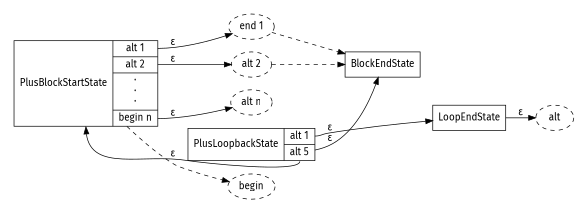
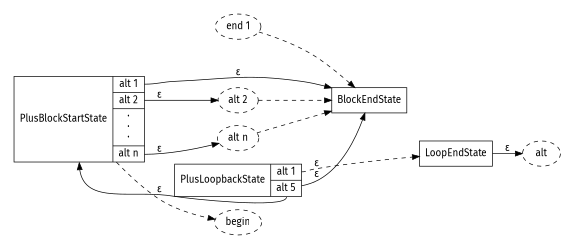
edge "PlusBlockStartState" -> "end 1": now "PlusBlockStartState" -> "BlockEndState"
node "PlusBlockStartState": text "begin n" -> "alt n"
edge "alt n" -> "BlockEndState": added
edge "PlusLoopbackState" -> "LoopEndState": style solid -> dashed
